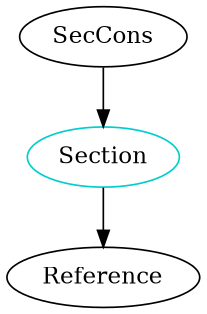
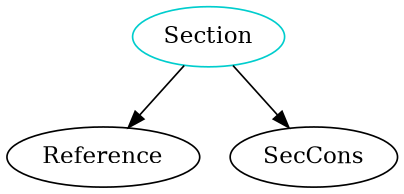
edge "SecCons" -> "Section": reversed
